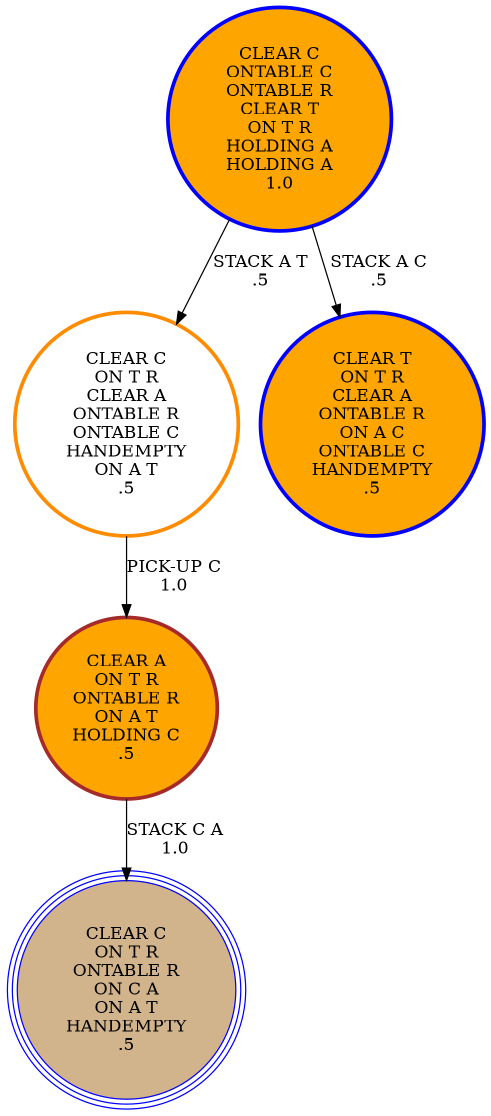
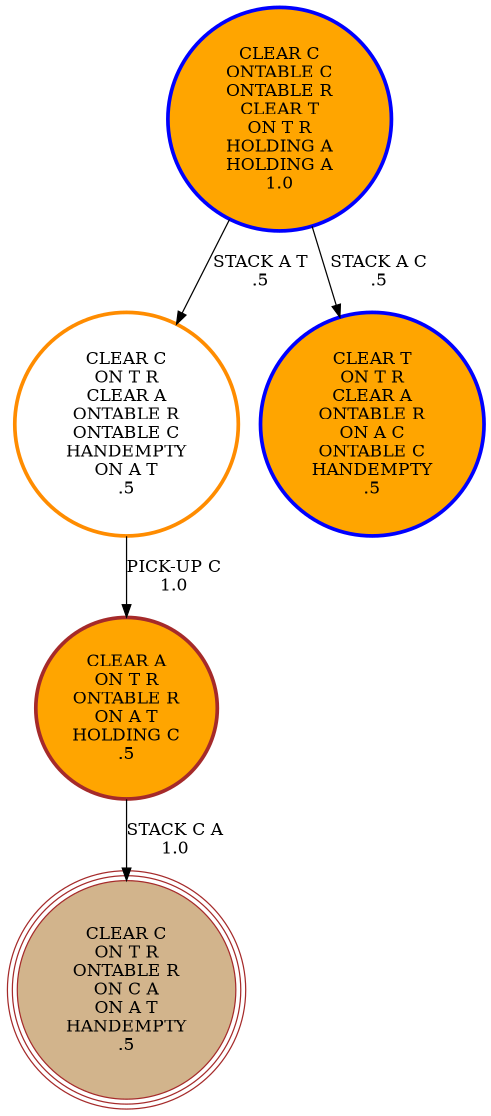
node "CLEAR C ON T R ONTABLE R ON C A ON A T HANDEMPTY .5": color blue -> brown
